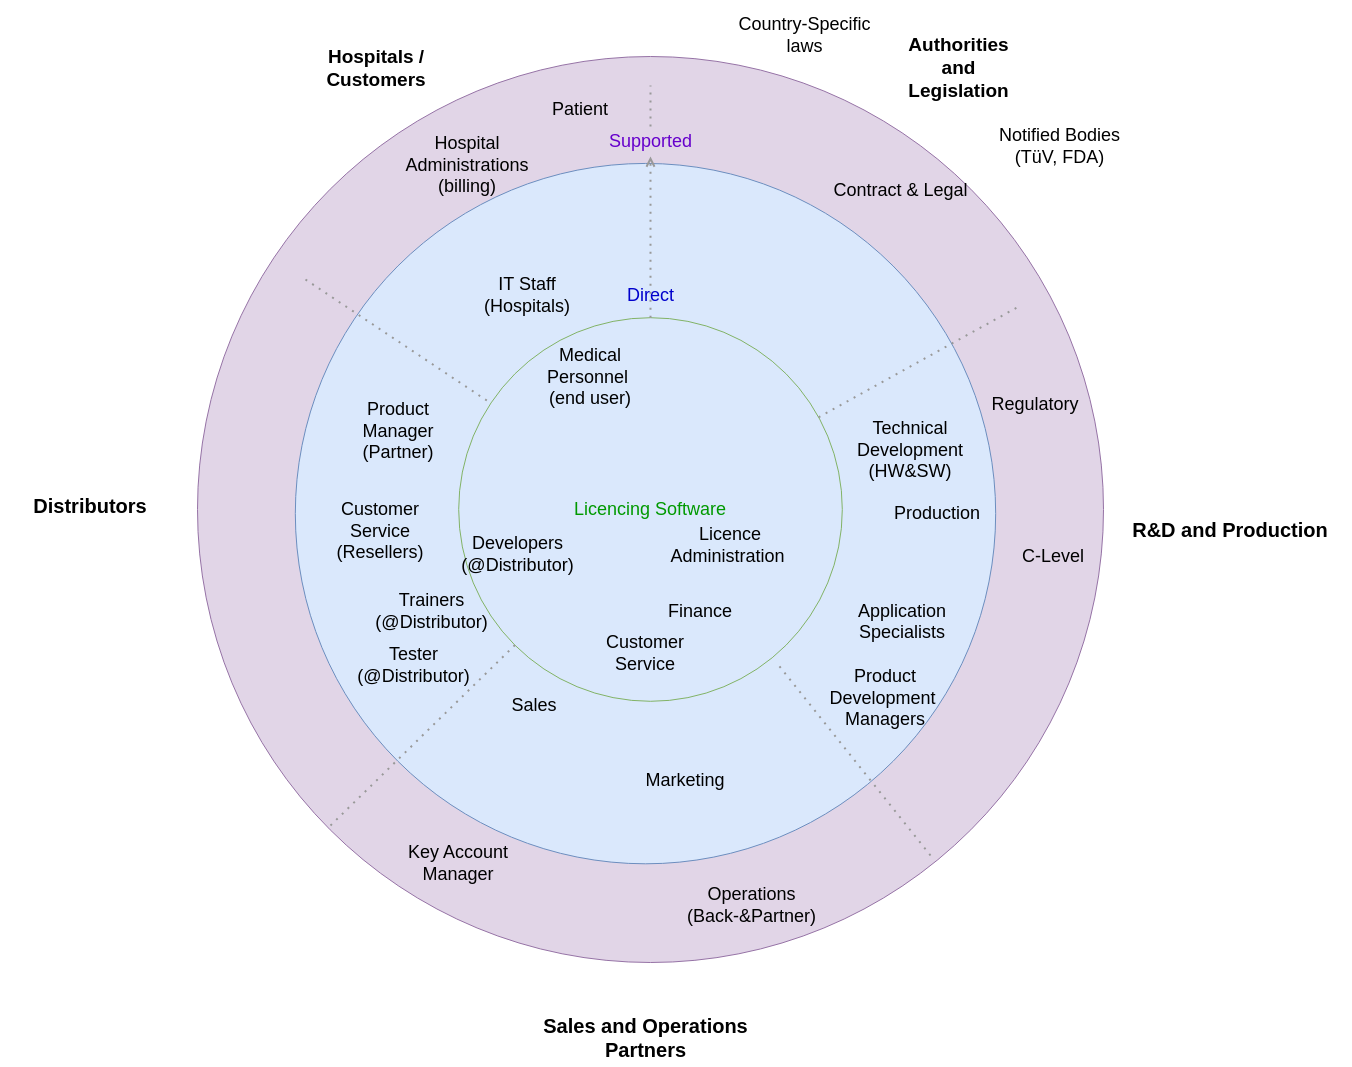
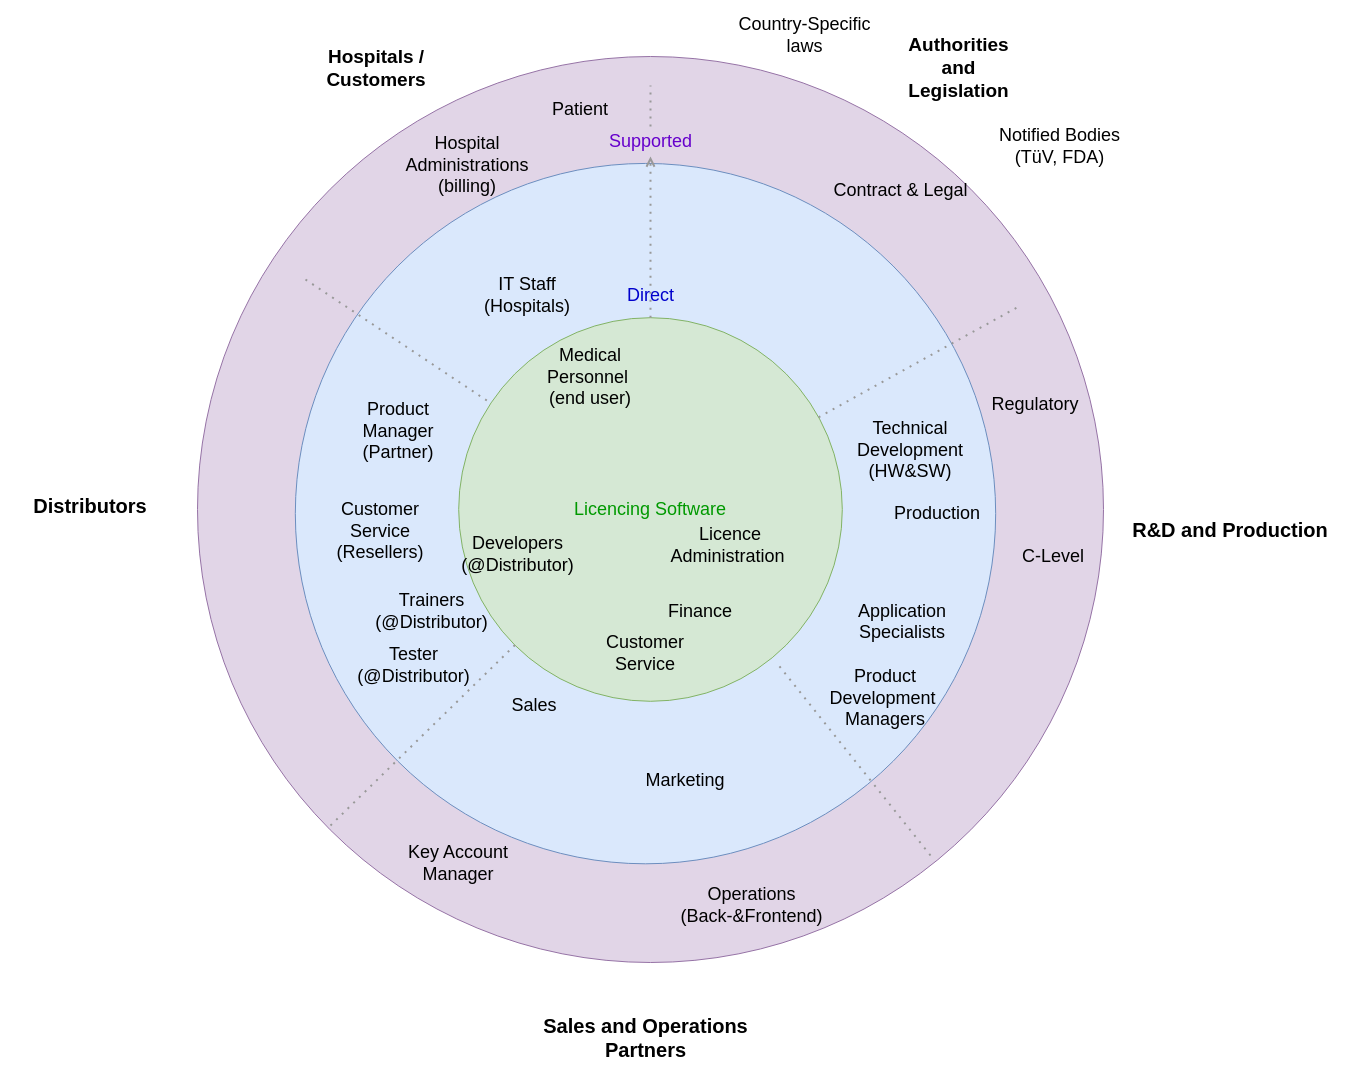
node "Licencing Software": fillcolor #dae8fc -> #d5e8d4
node "Operations (Back-&Partner)": label "Operations (Back-&Partner)" -> "Operations (Back-&Frontend)"
